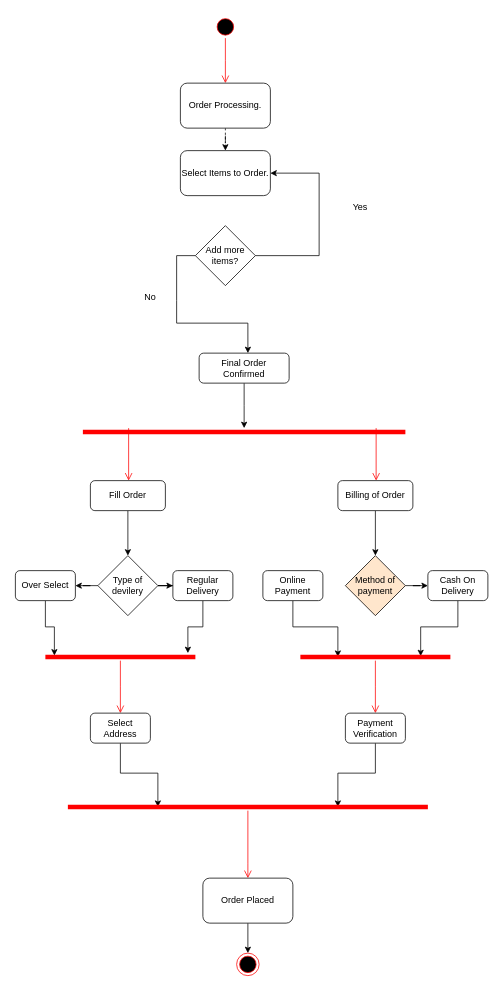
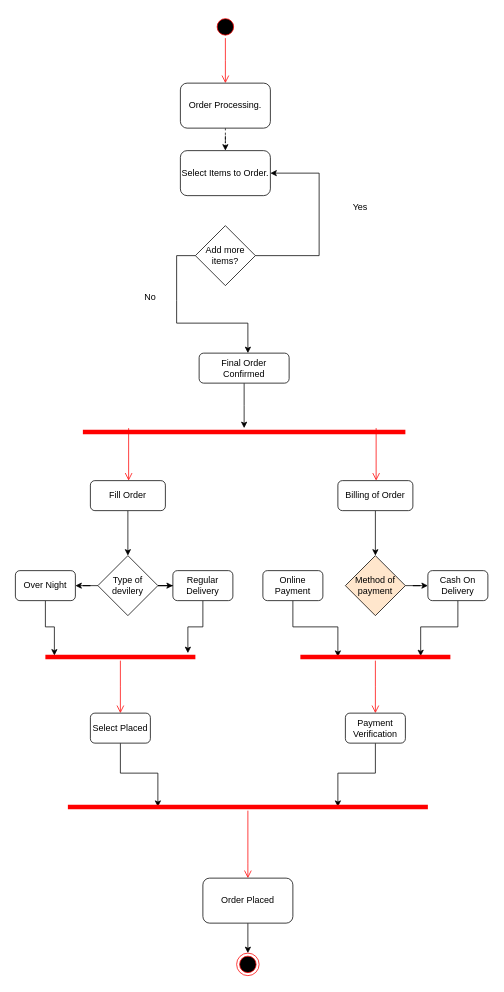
node "Over Select": label "Over Select" -> "Over Night"
node "Select Address": label "Select Address" -> "Select Placed"
